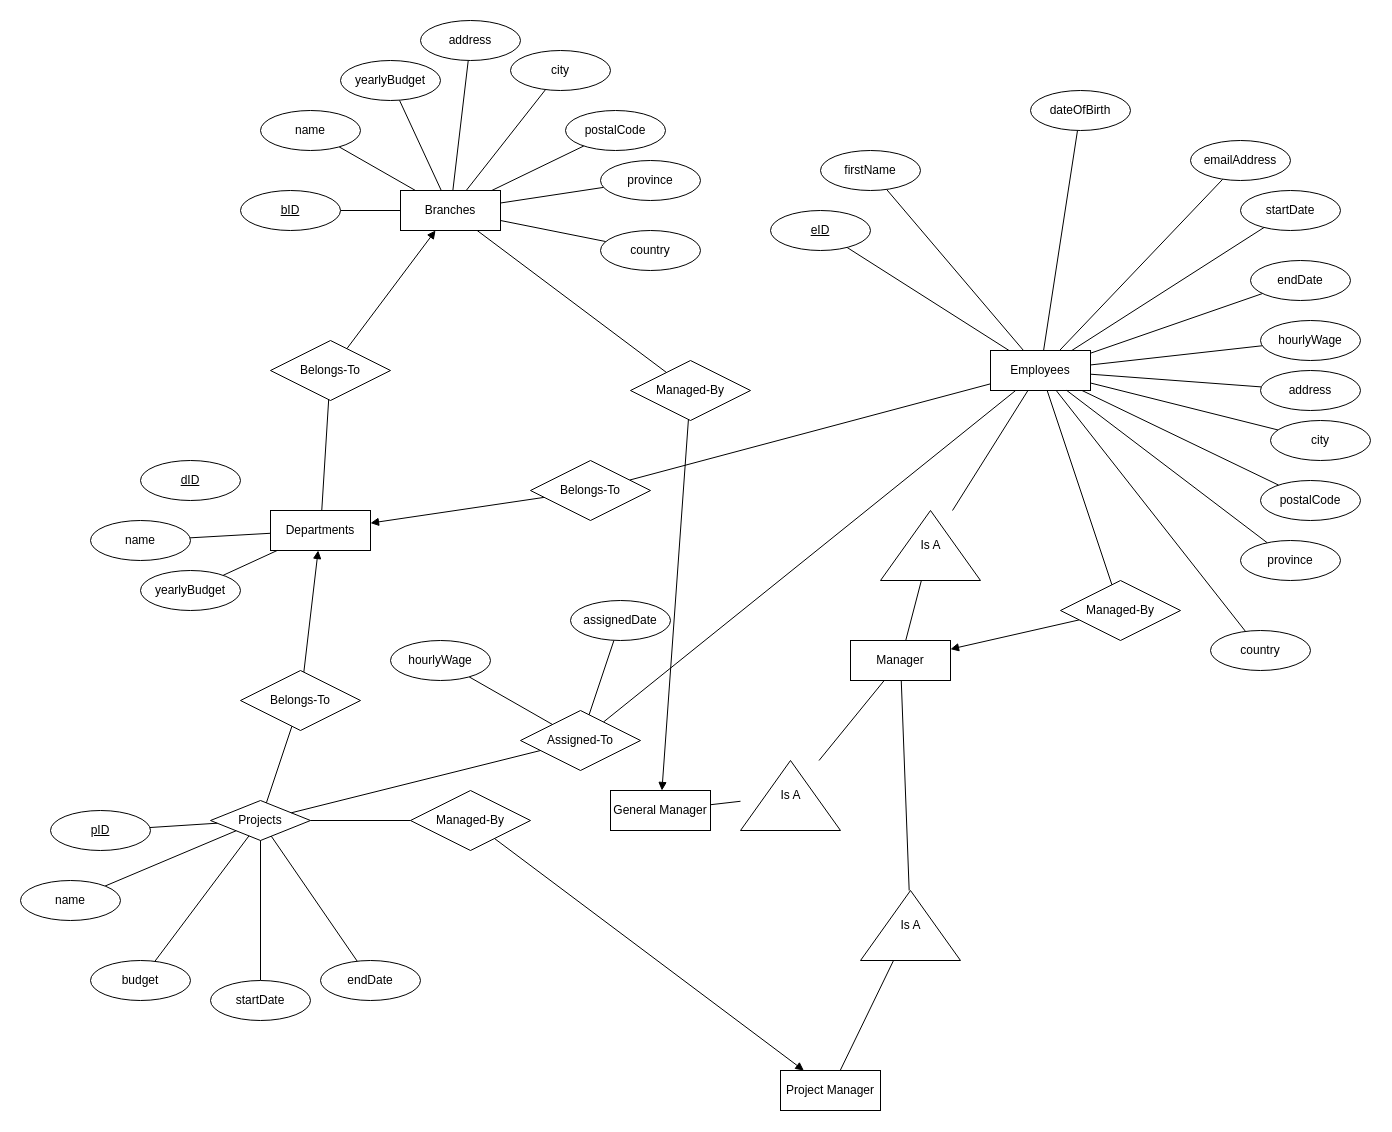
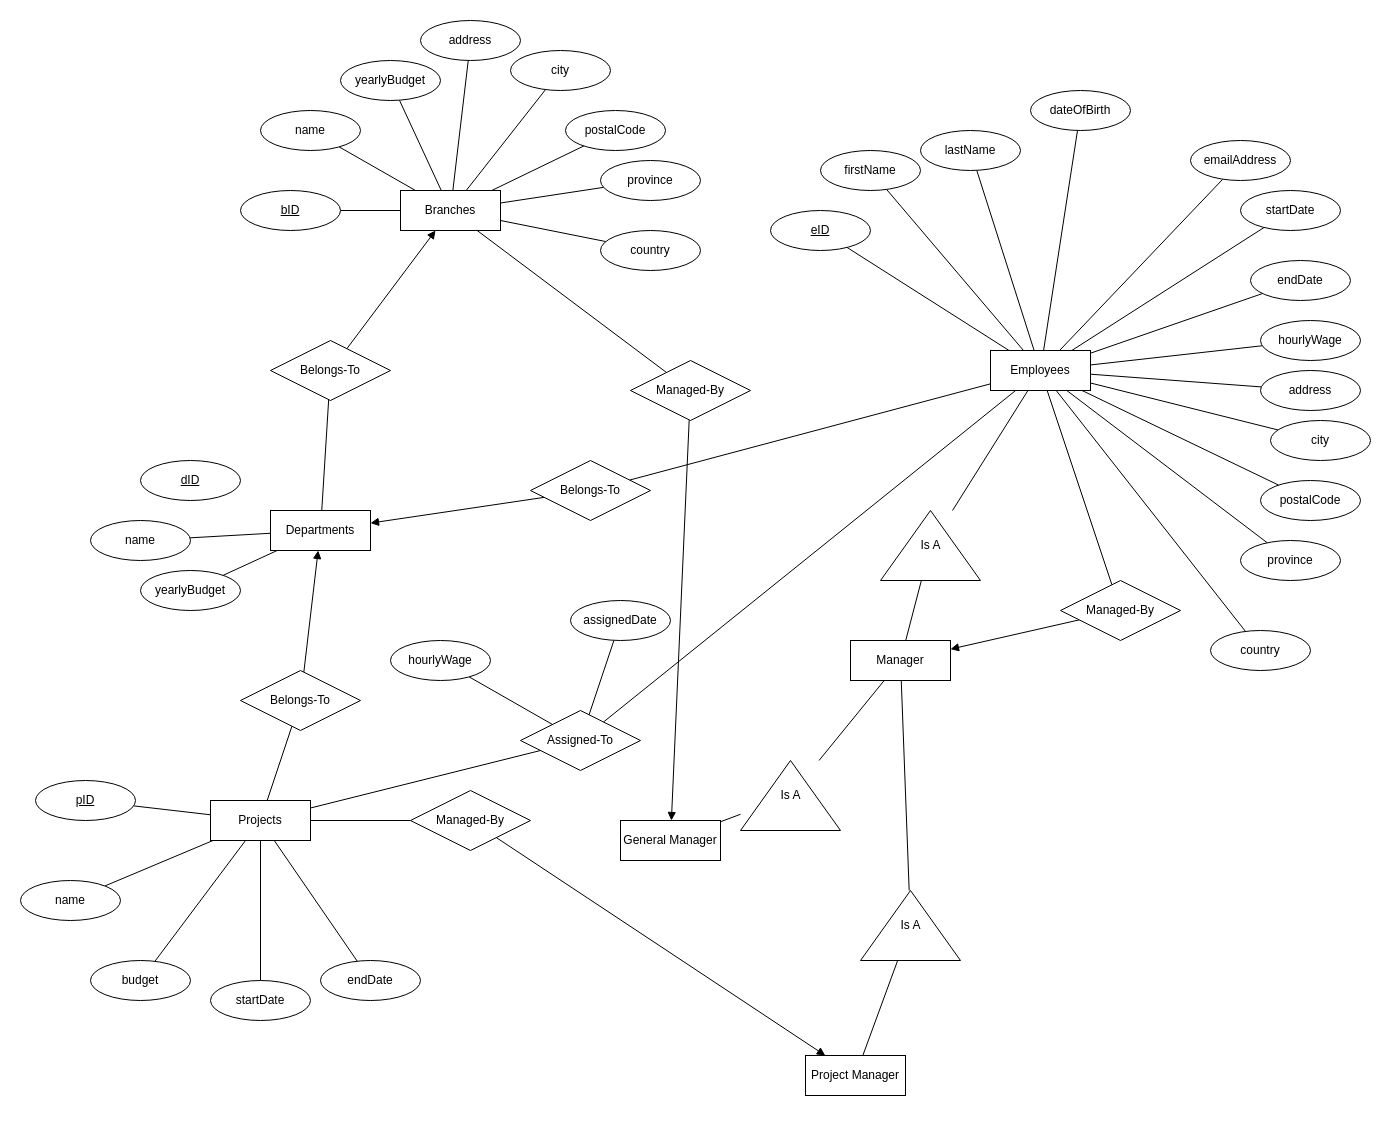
node "lastName": added
edge "lastName" -- "Employees": added
node "General Manager": moved (661, 811) -> (671, 841)
node "Projects": shape diamond -> rectangle
node "pID": moved (101, 831) -> (86, 801)
node "Project Manager": moved (831, 1091) -> (856, 1076)
